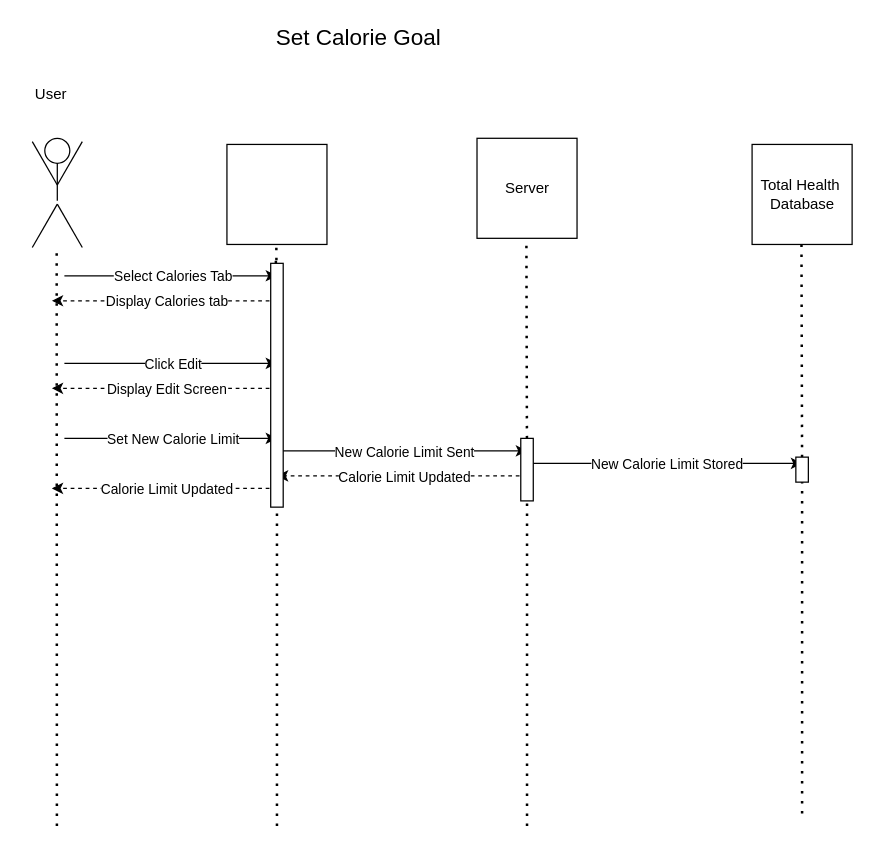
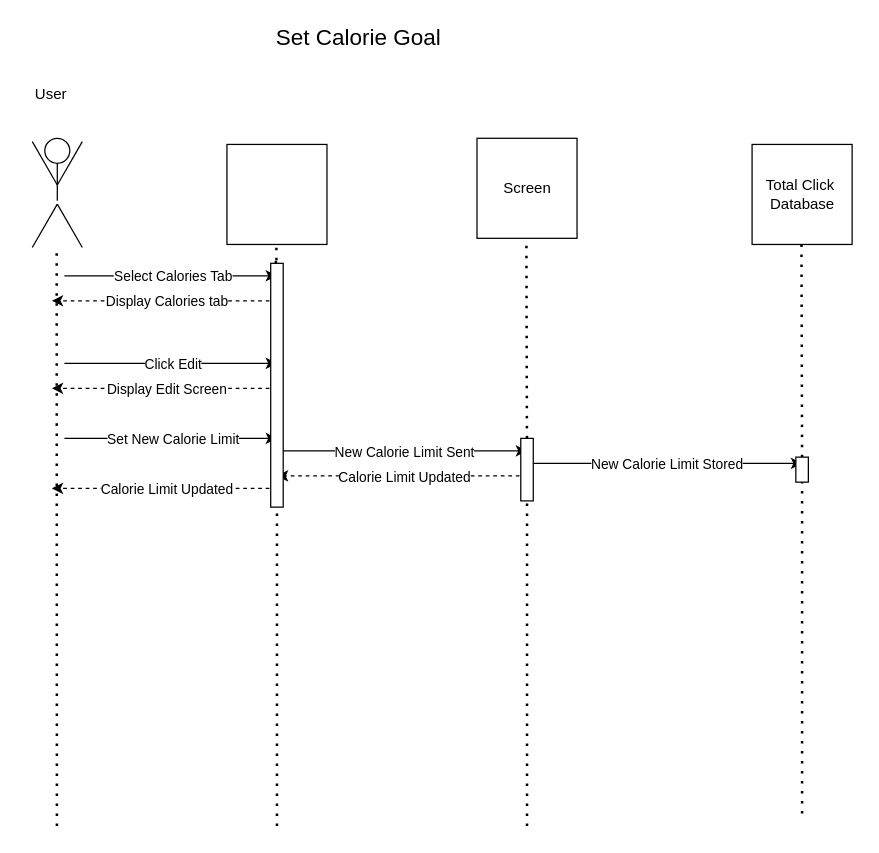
node "Server": label "Server" -> "Screen"
node "Total Health Database": label "Total Health Database" -> "Total Click Database"
